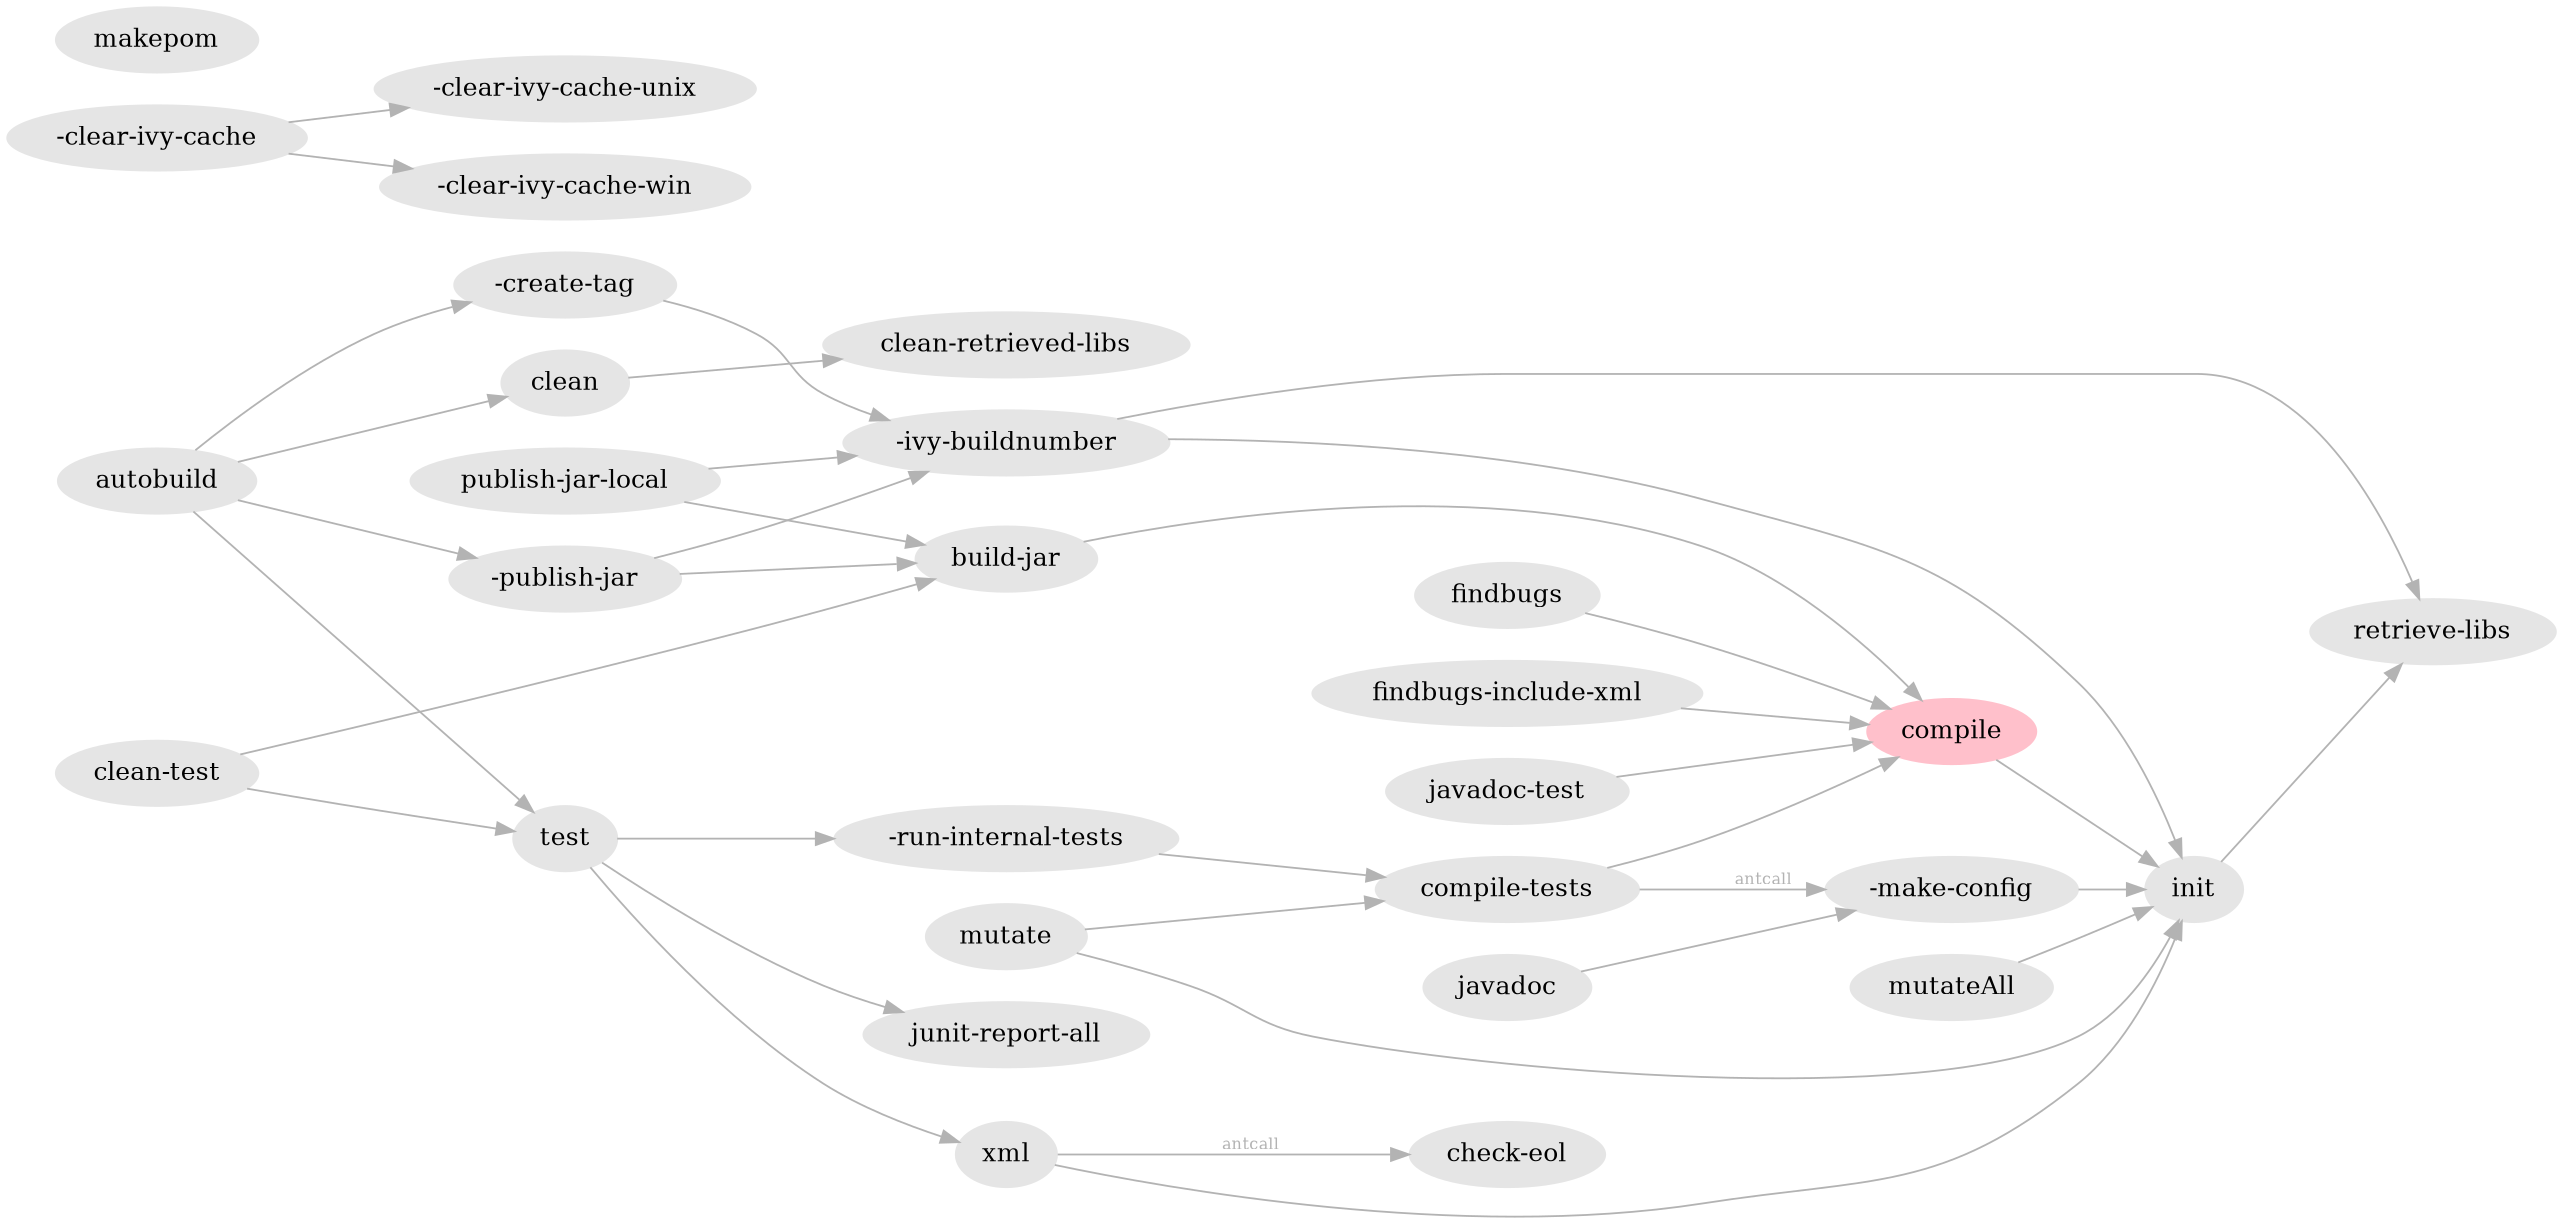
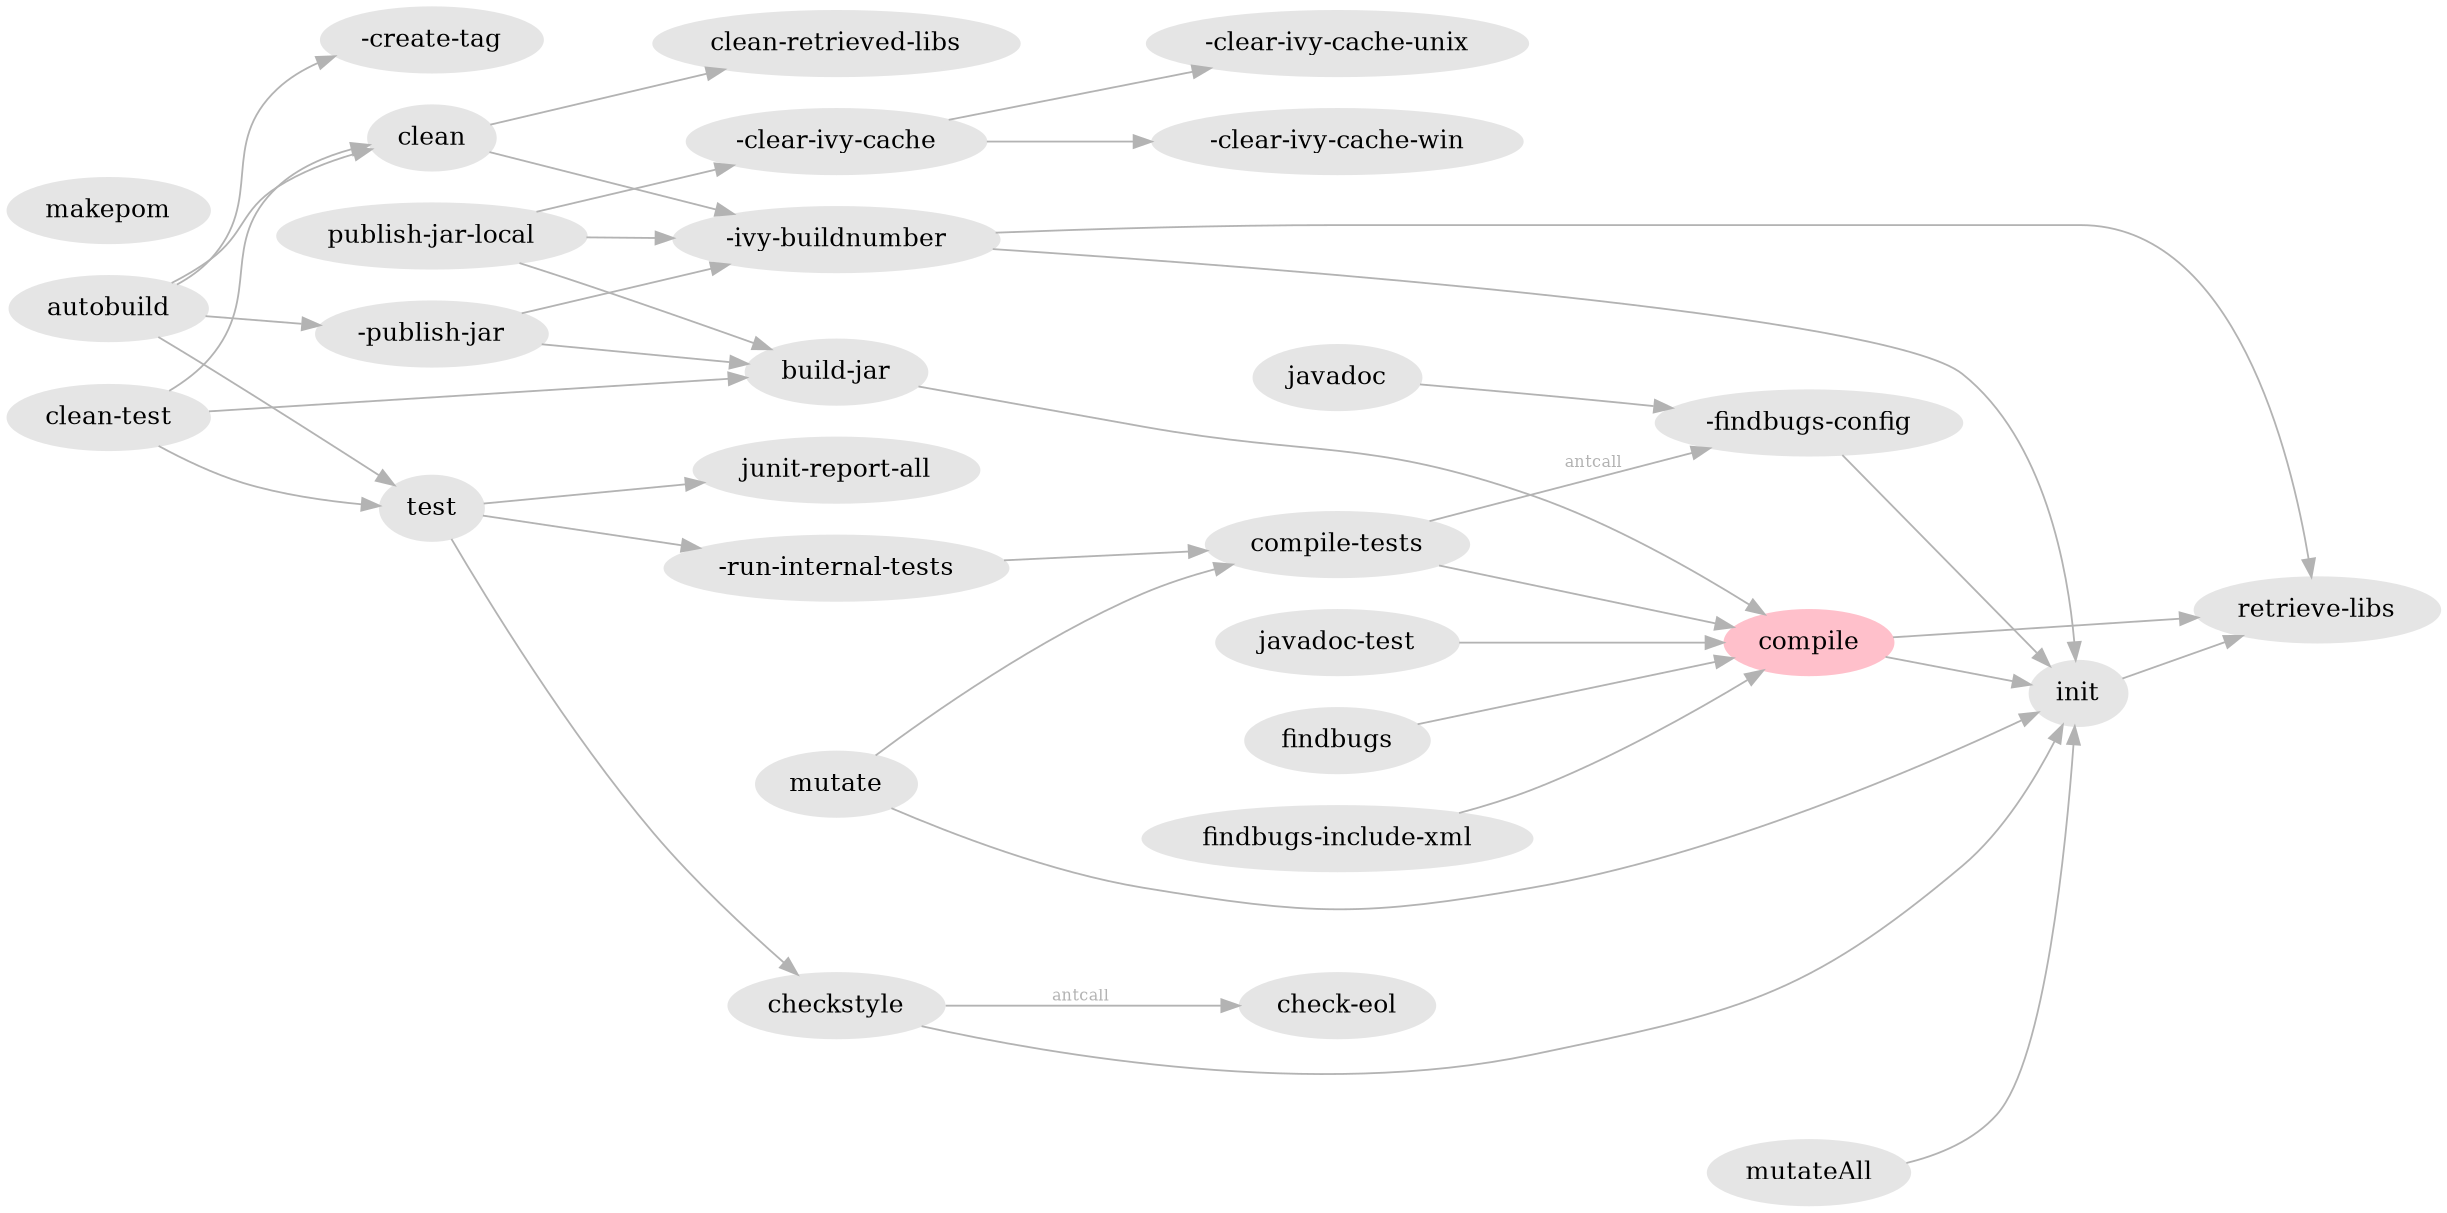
edge "publish-jar-local" -> "-clear-ivy-cache": added
edge "clean-test" -> "clean": added
edge "-create-tag" -> "-ivy-buildnumber": now "clean" -> "-ivy-buildnumber"
edge "compile" -> "retrieve-libs": added
node "-make-config": label "-make-config" -> "-findbugs-config"
node "xml": label "xml" -> "checkstyle"
